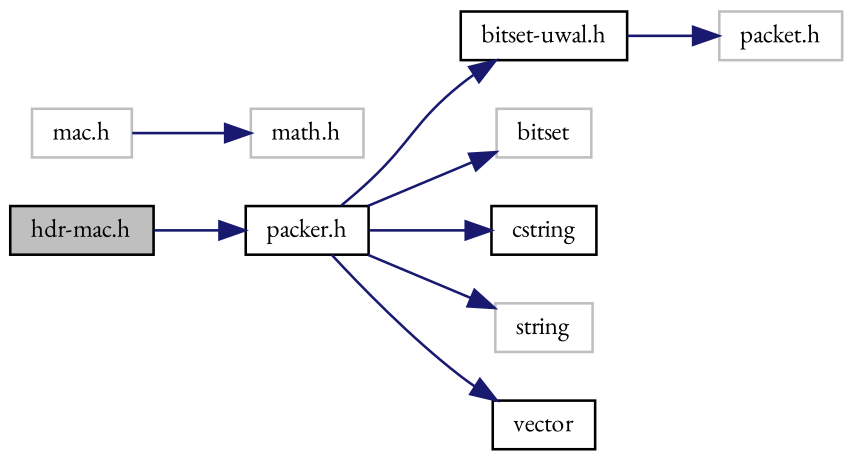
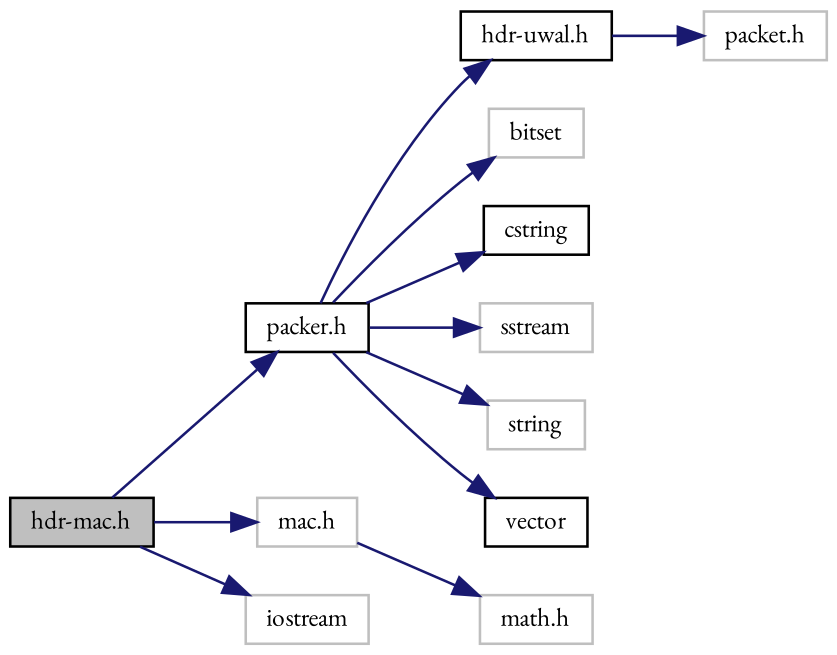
node "bitset-uwal.h": label "bitset-uwal.h" -> "hdr-uwal.h"
node "sstream": added
edge "hdr-mac.h" -> "mac.h": added
node "iostream": added
